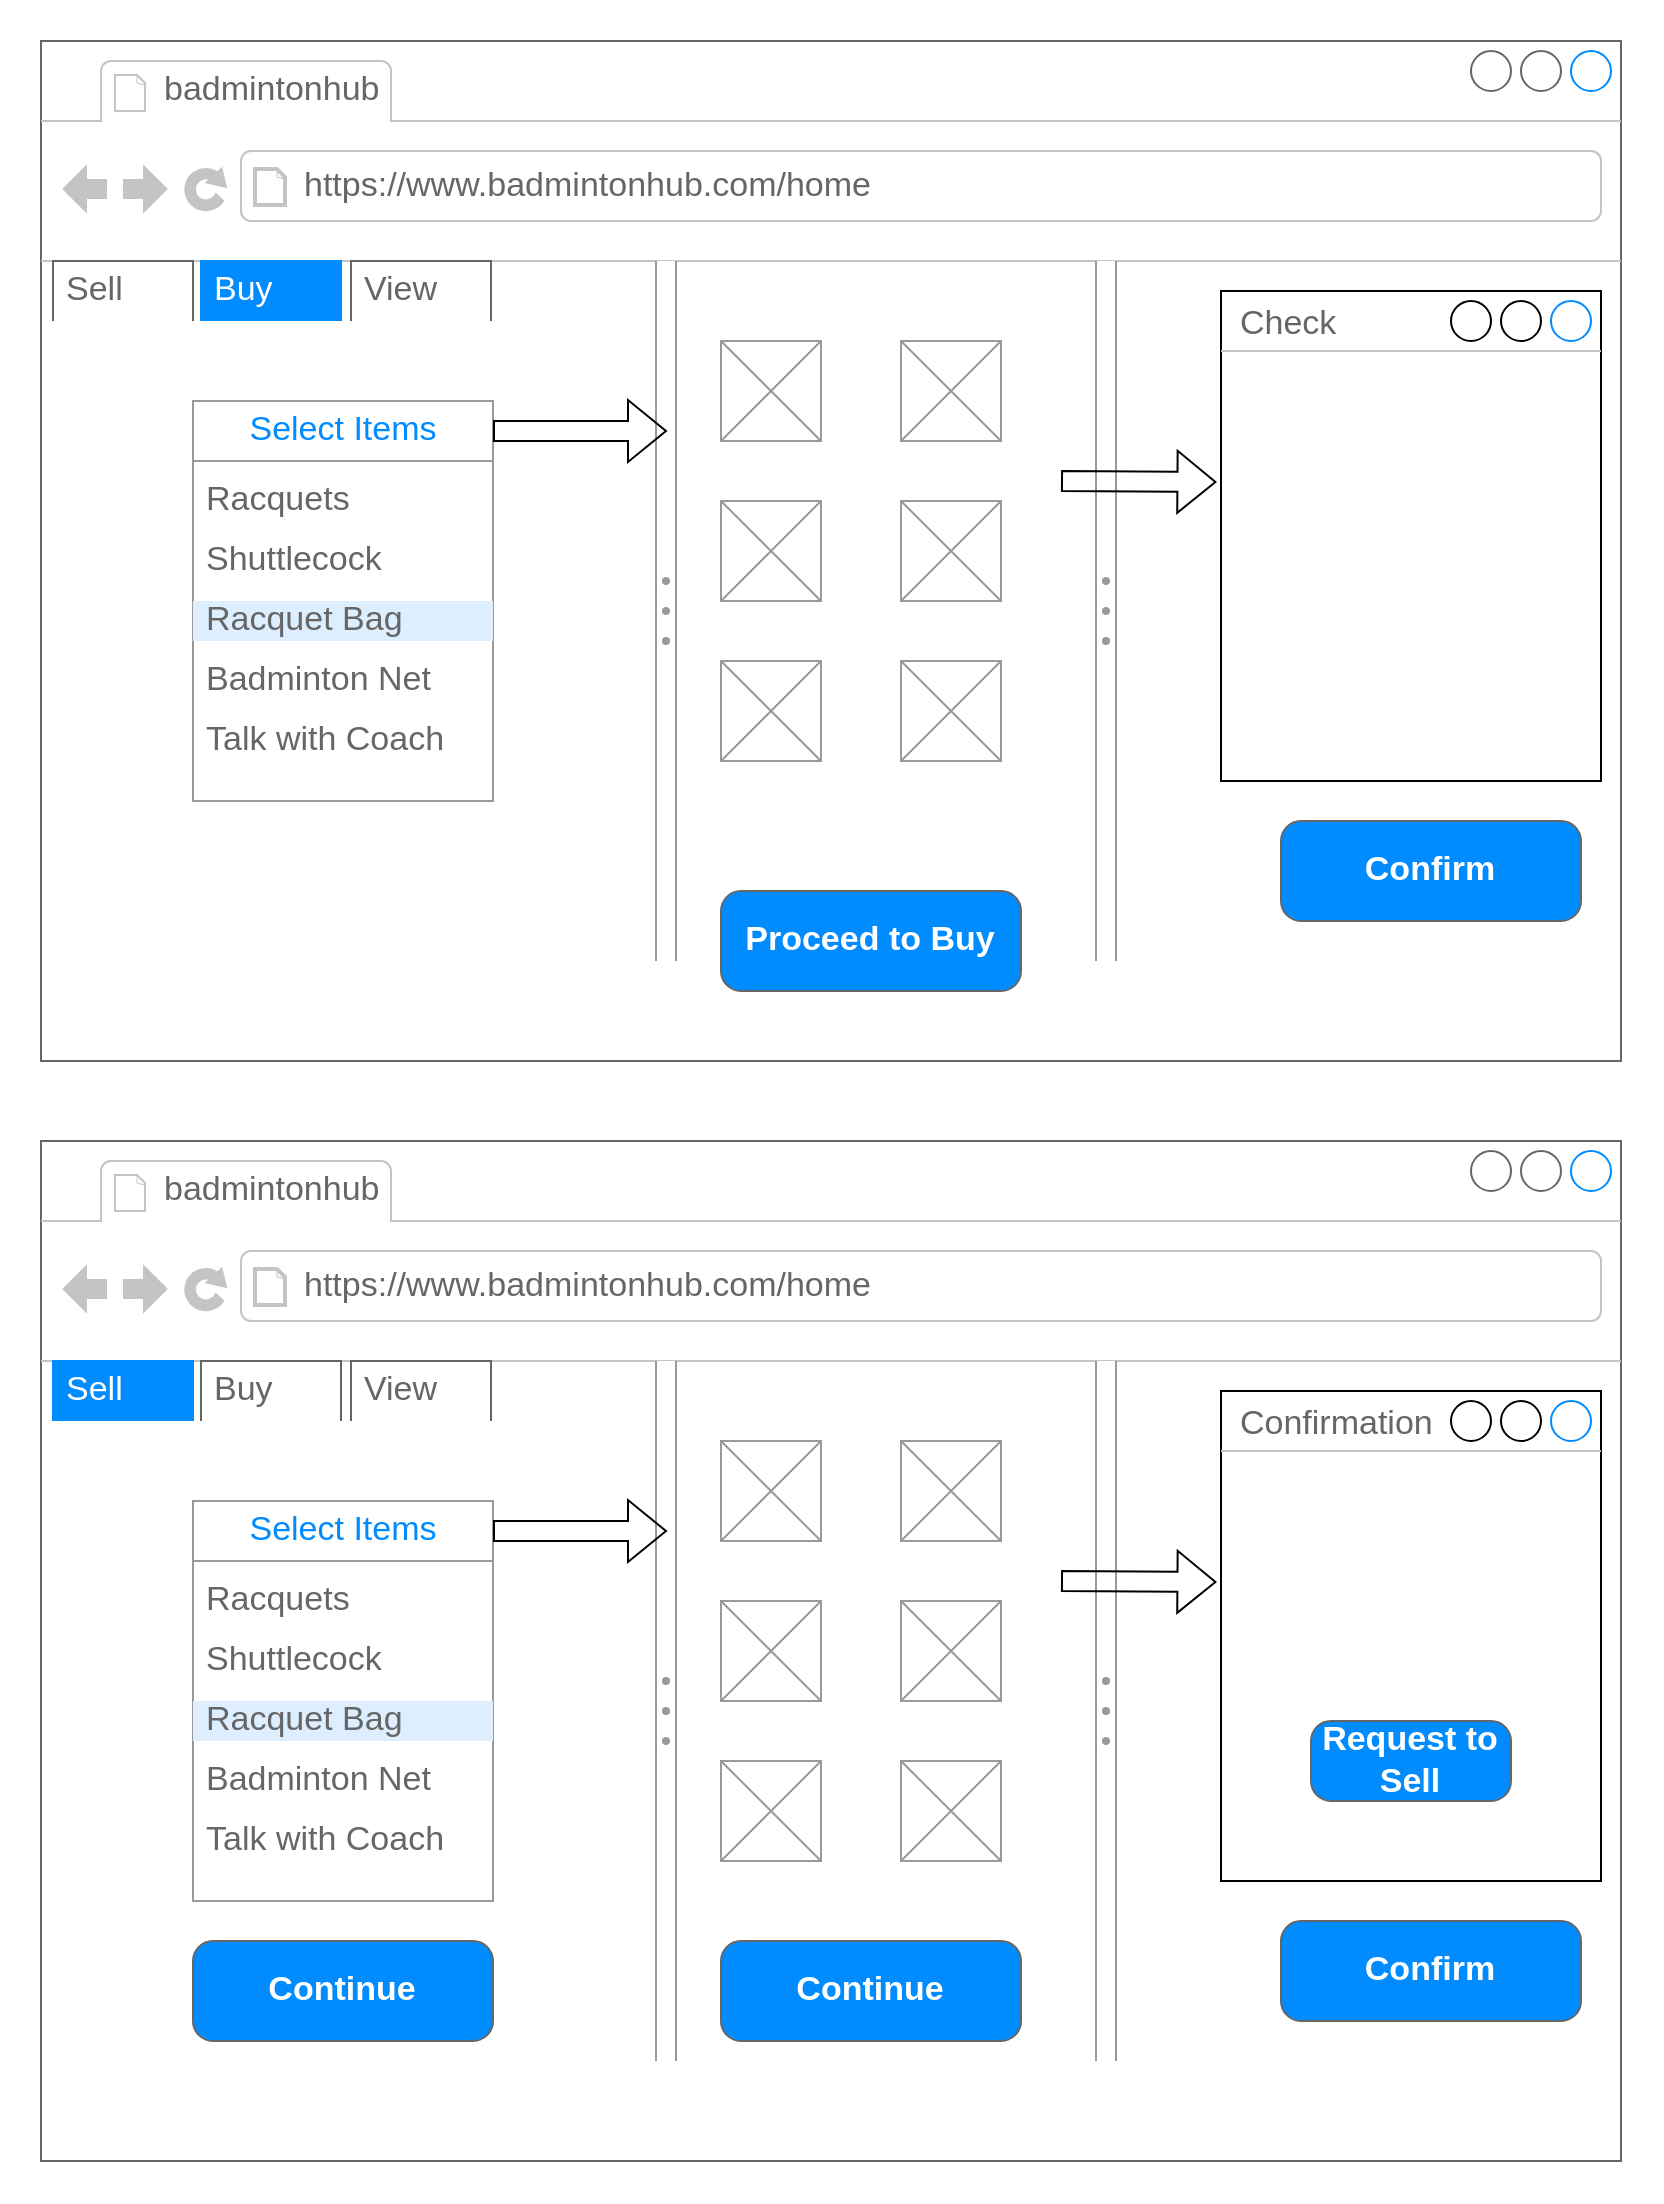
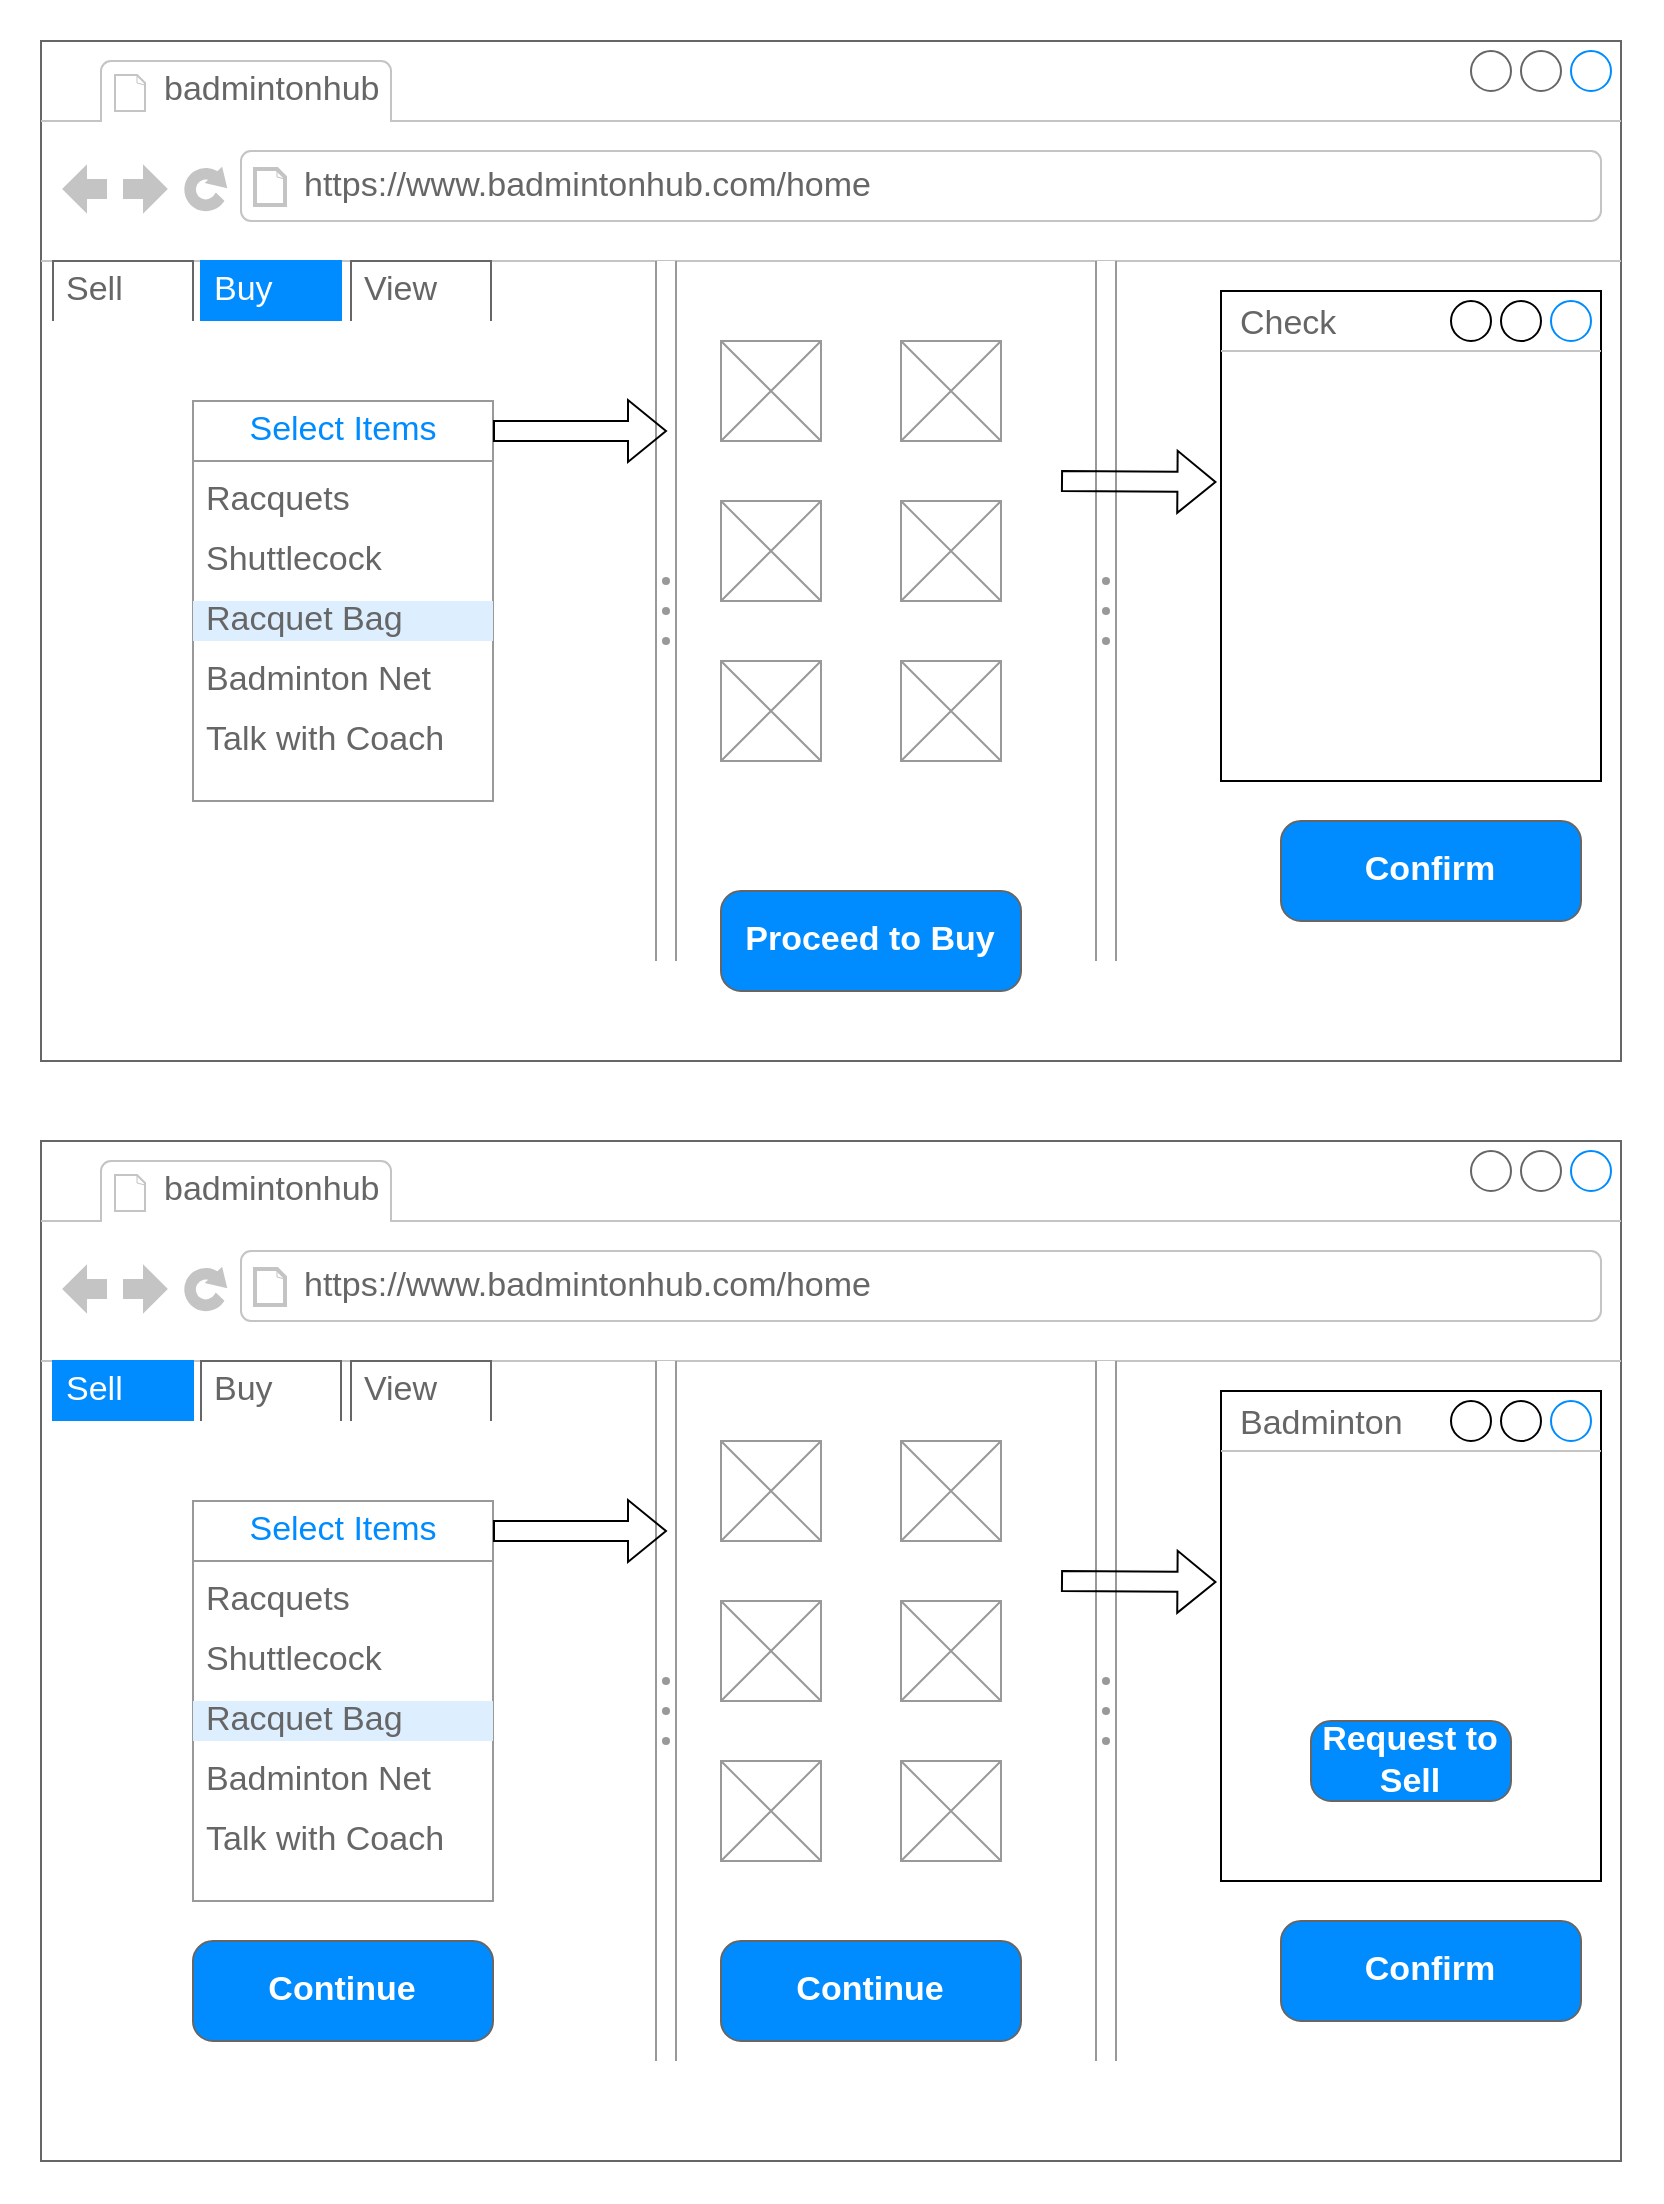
node "Confirmation": label "Confirmation" -> "Badminton"
